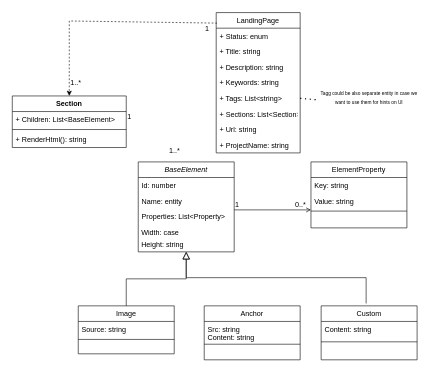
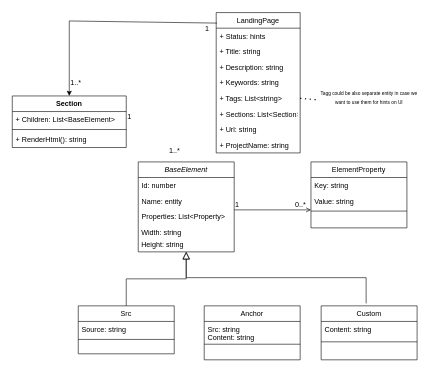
edge "LandingPage" -> "Section": style dashed -> solid
node "+ Status: enum": label "+ Status: enum" -> "+ Status: hints"
node "Width: case": label "Width: case" -> "Width: string"
node "Image": label "Image" -> "Src"
